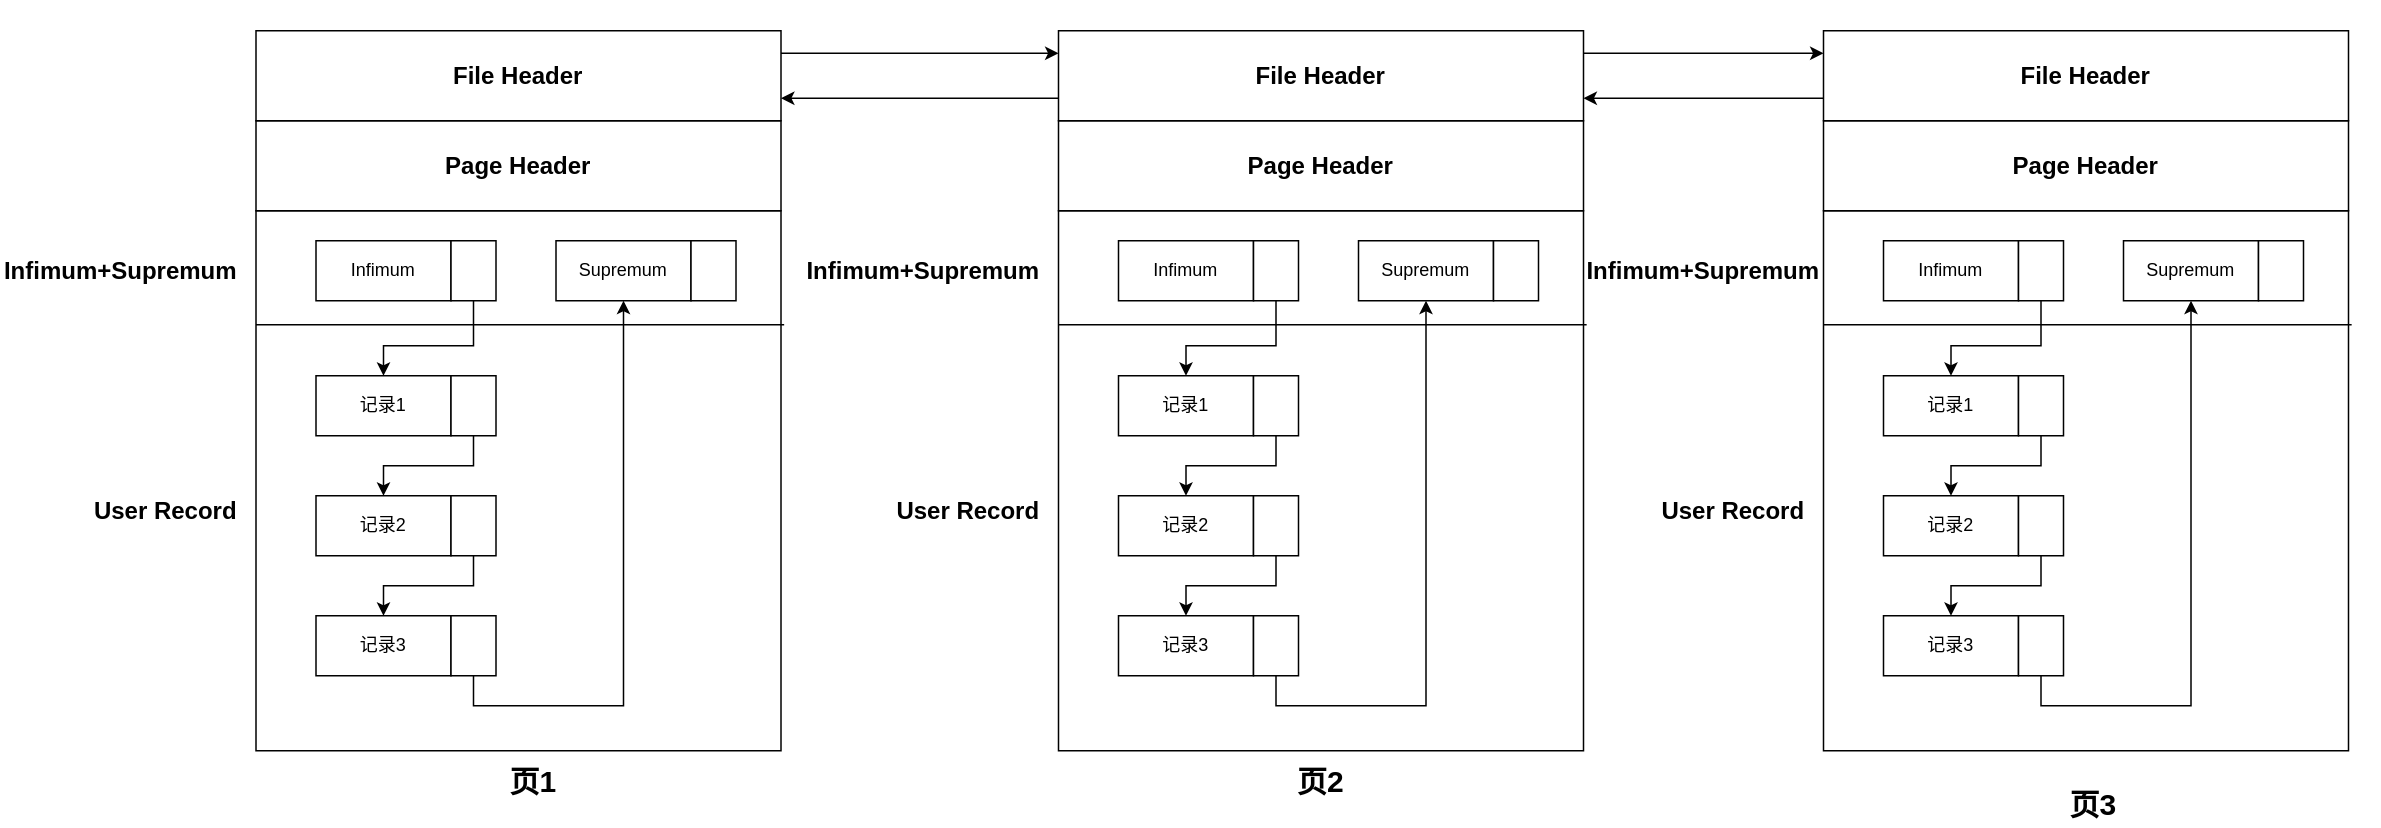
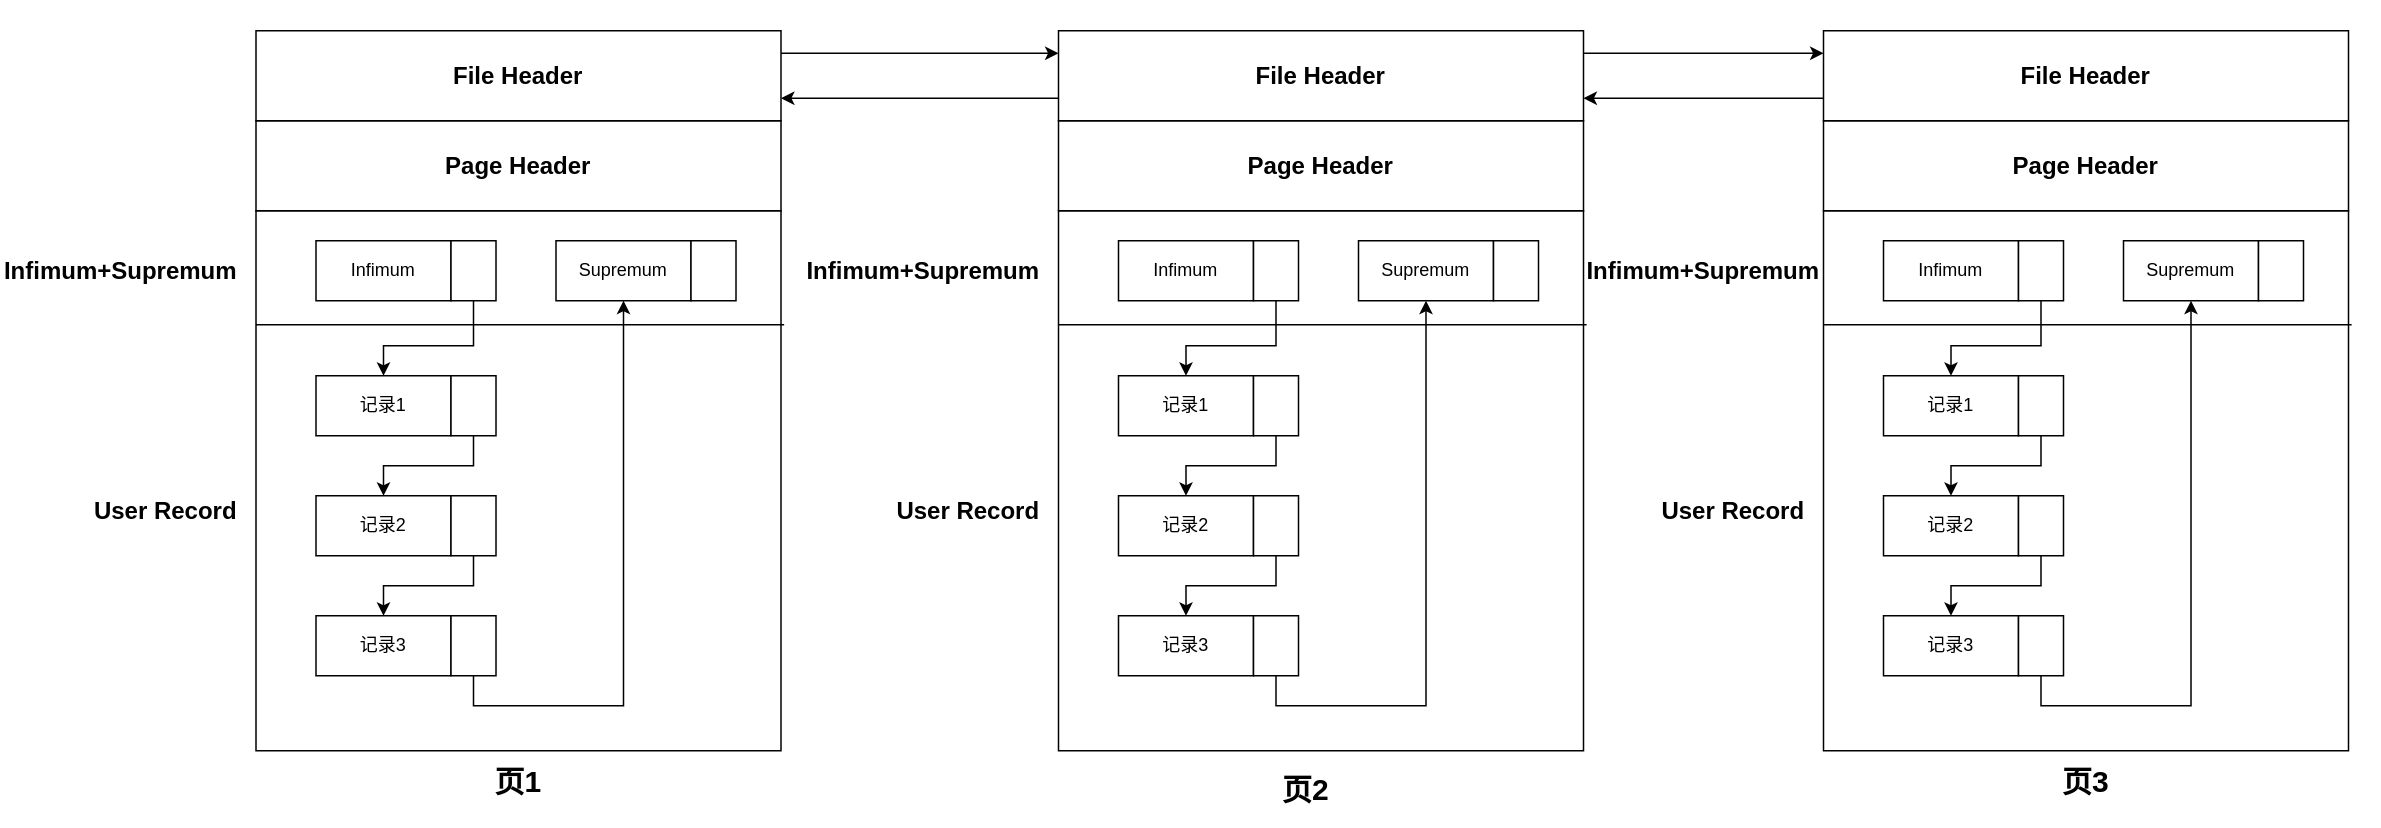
node "页1": moved (533, 781) -> (518, 781)
node "页2": moved (1321, 781) -> (1306, 788)
node "页3": moved (2093, 803) -> (2086, 781)
